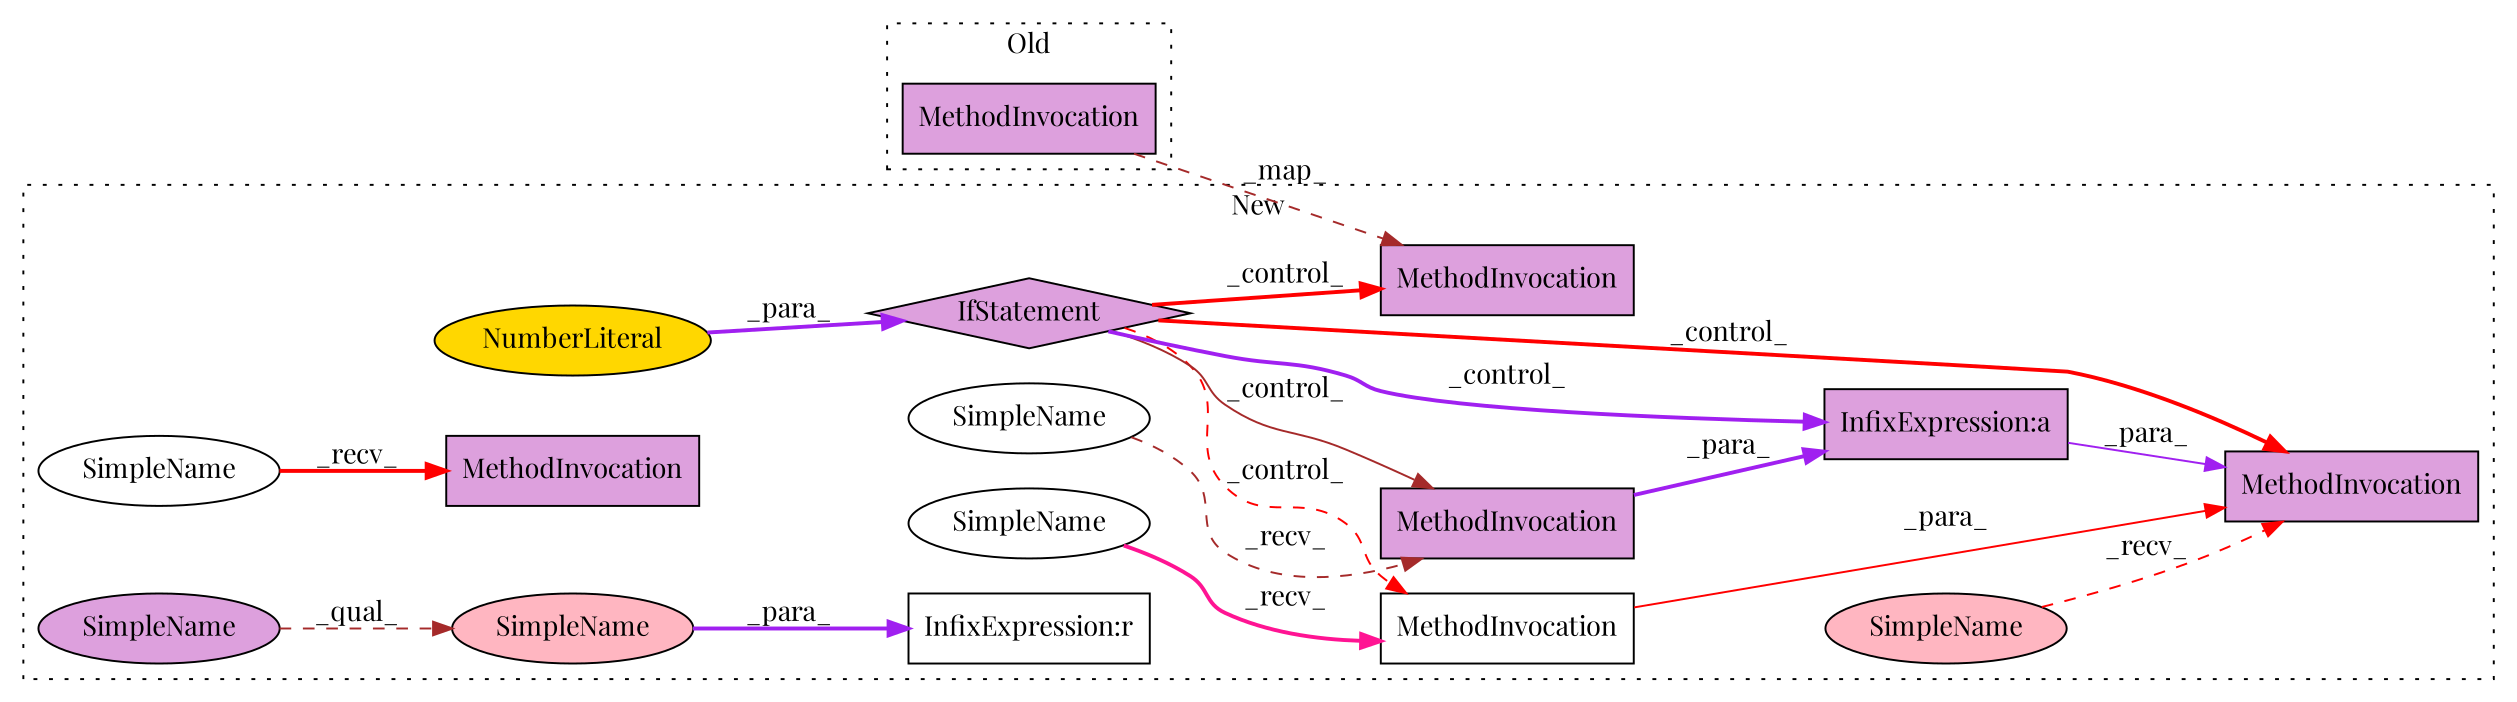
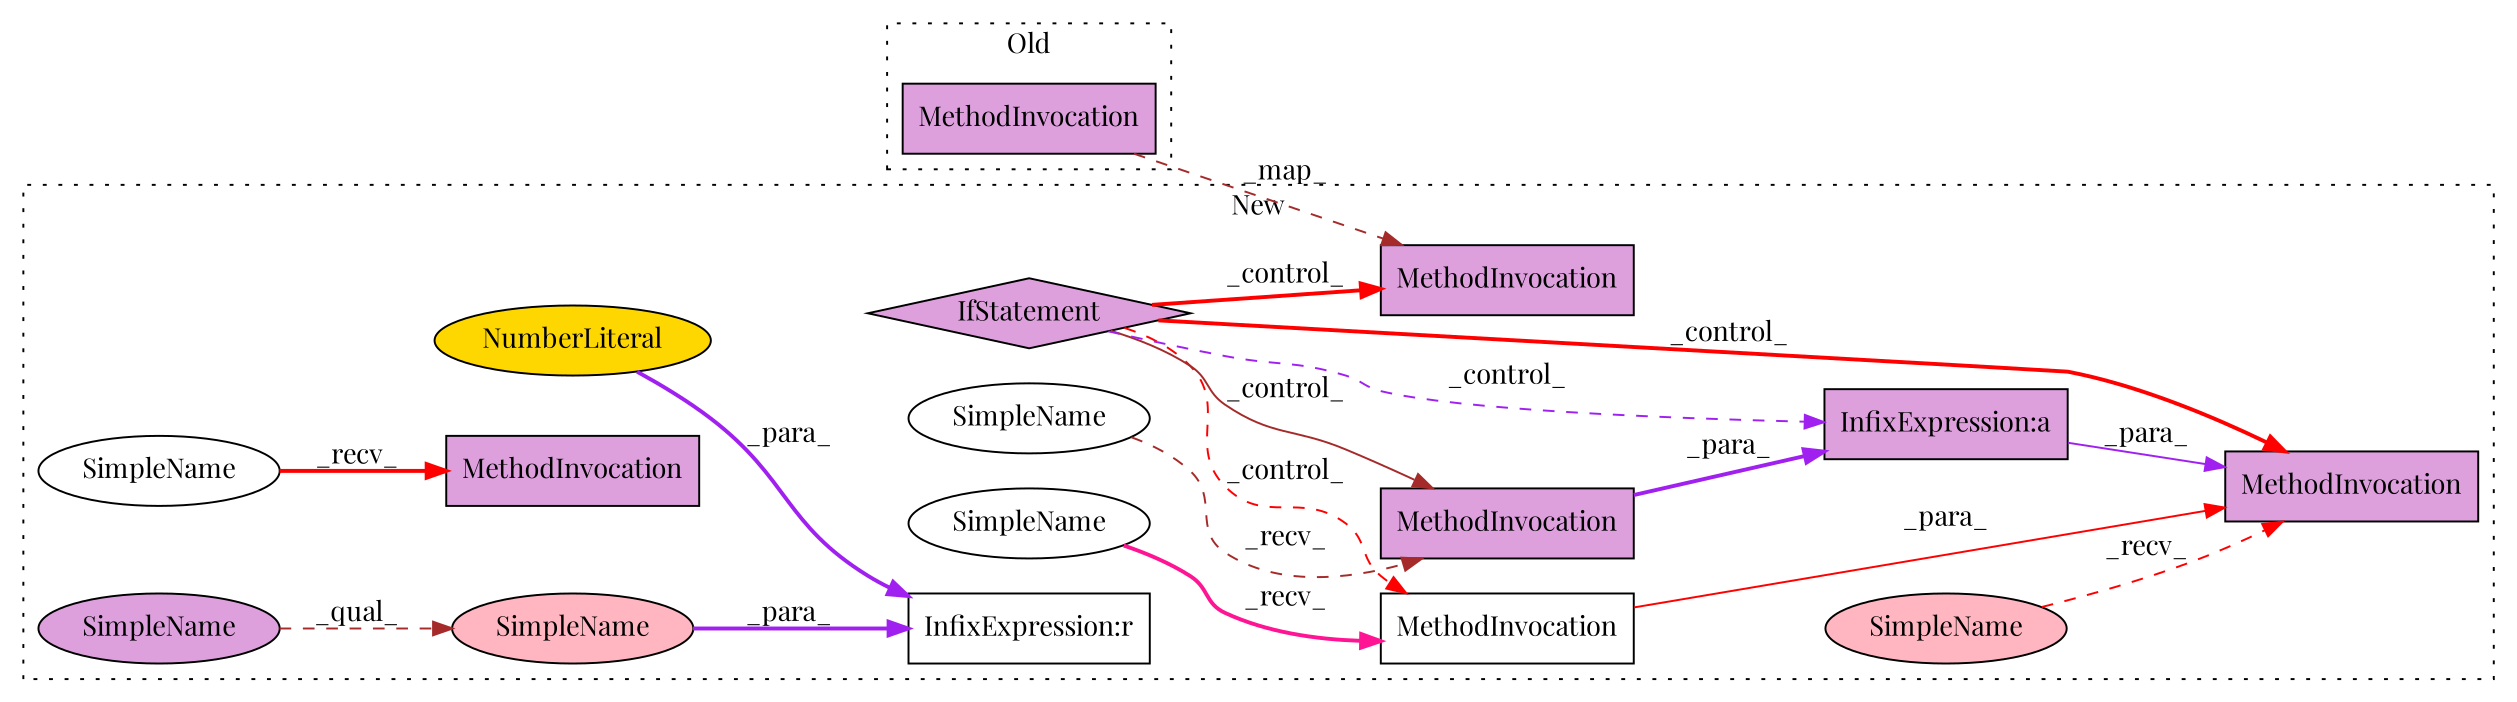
edge "NumberLiteral" -> "IfStatement": now "NumberLiteral" -> "InfixExpression:r"
edge "IfStatement" -> "InfixExpression:a": style bold -> dashed
